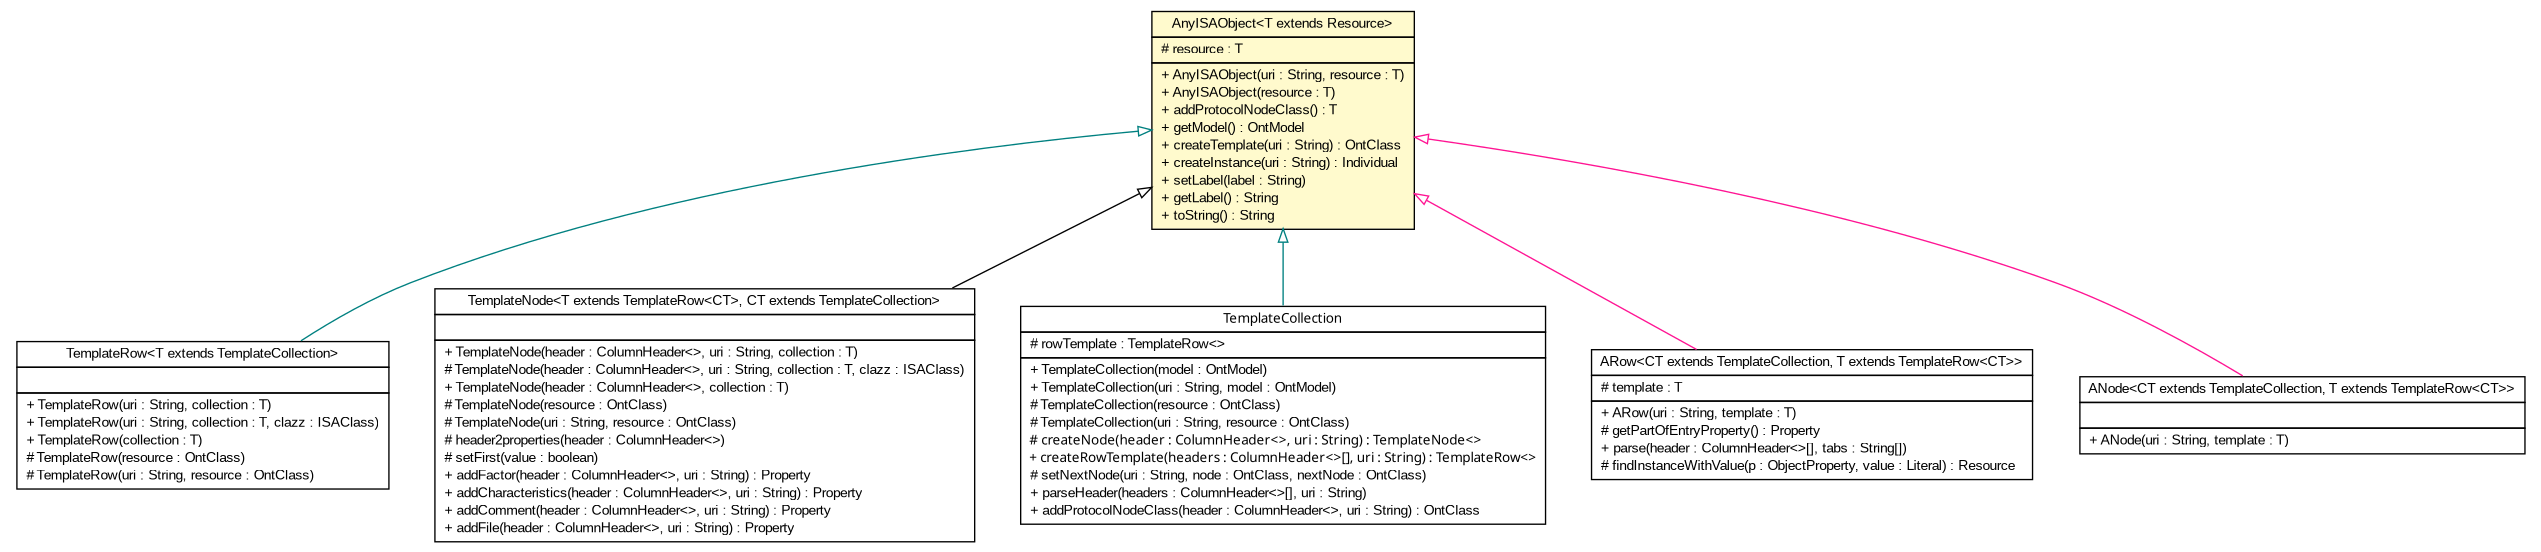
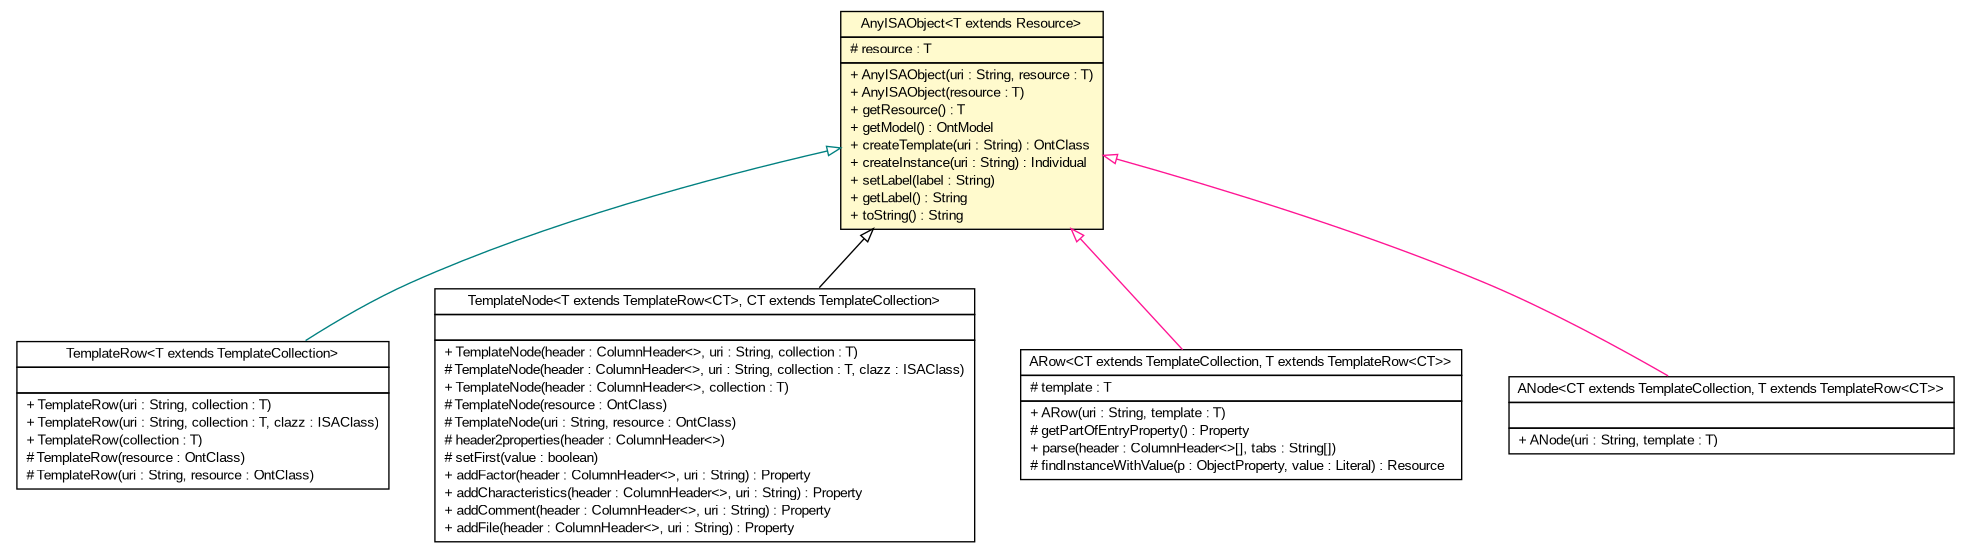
node "AnyISAObject<T extends Resource>": text "+ addProtocolNodeClass() : T" -> "+ getResource() : T"
node "TemplateCollection": removed
